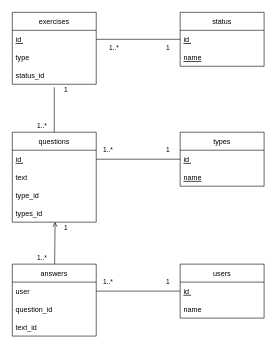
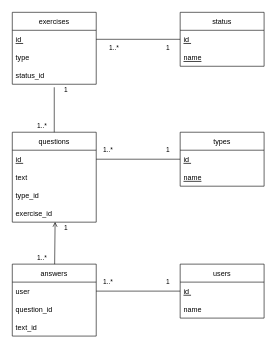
node "types_id": label "types_id" -> "exercise_id"
